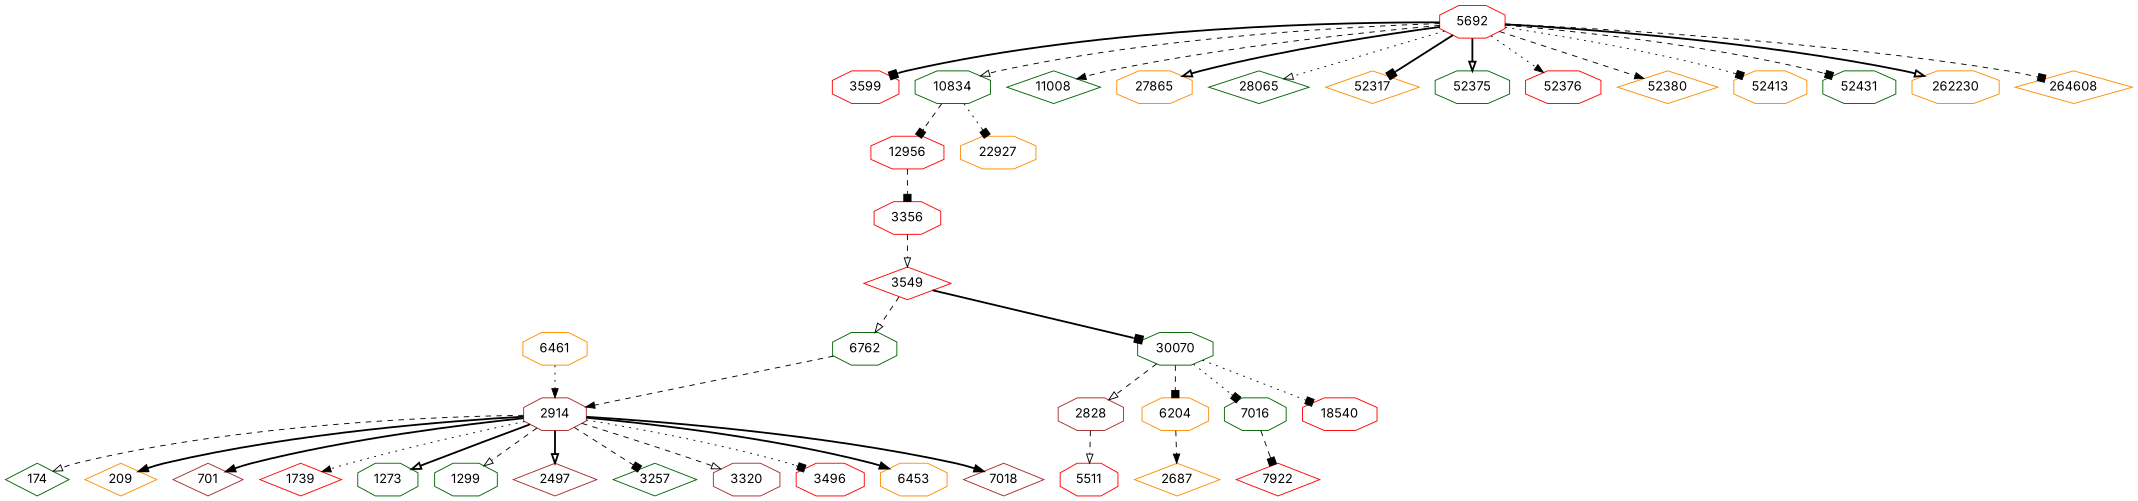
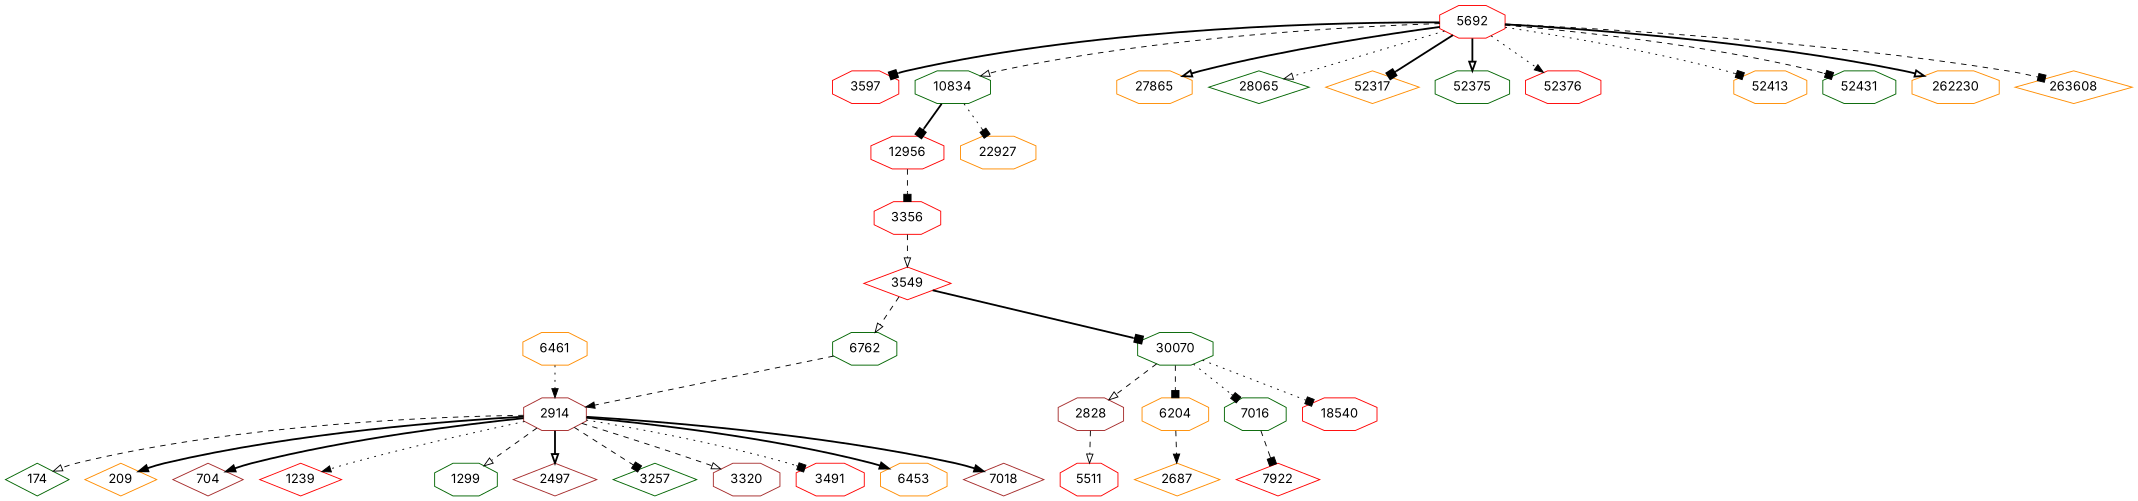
node "3599": label "3599" -> "3597"
node "11008": removed
node "52380": removed
node "264608": label "264608" -> "263608"
edge "10834" -> "12956": style dashed -> bold
node "701": label "701" -> "704"
node "1739": label "1739" -> "1239"
node "1273": removed
node "3496": label "3496" -> "3491"
